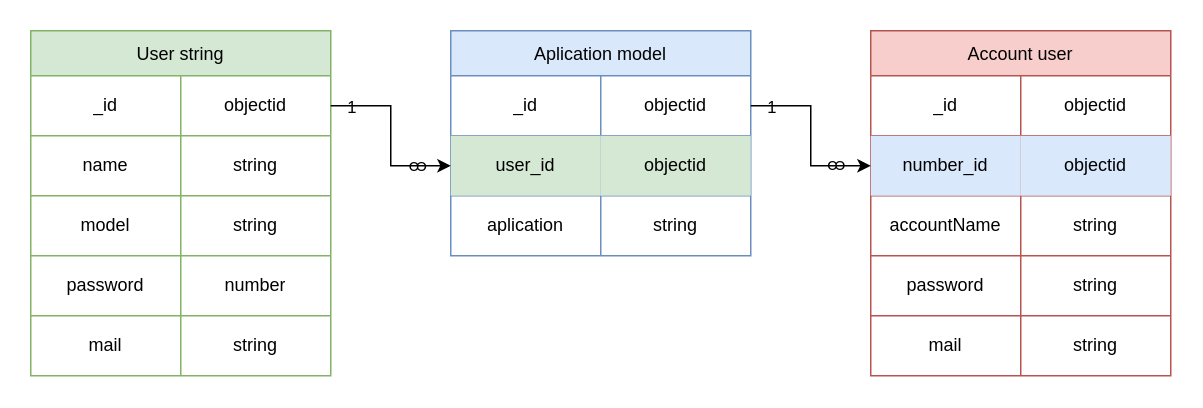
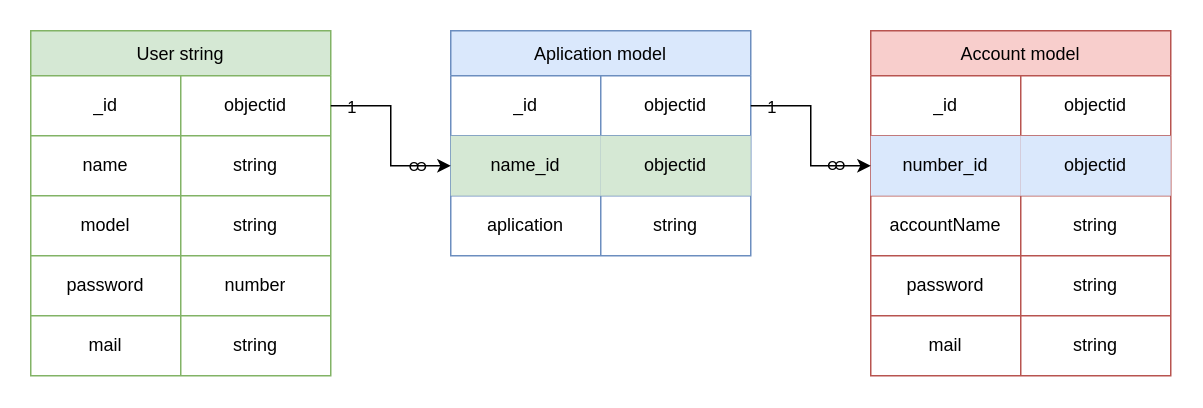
node "Account user": label "Account user" -> "Account model"
node "user_id": label "user_id" -> "name_id"
